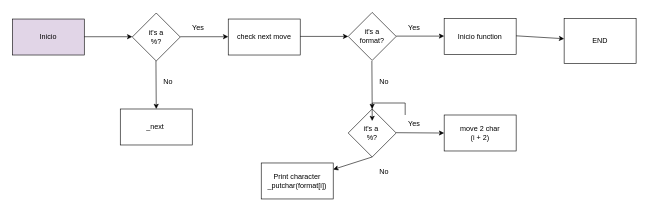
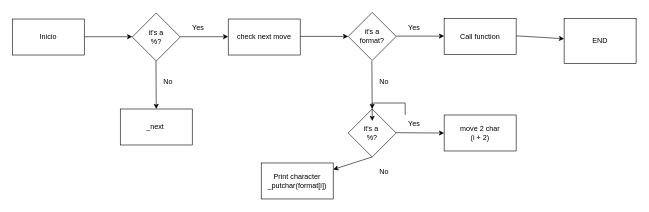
node "Inicio function": label "Inicio function" -> "Call function"
node "Inicio": fillcolor #e1d5e7 -> #ffffff
